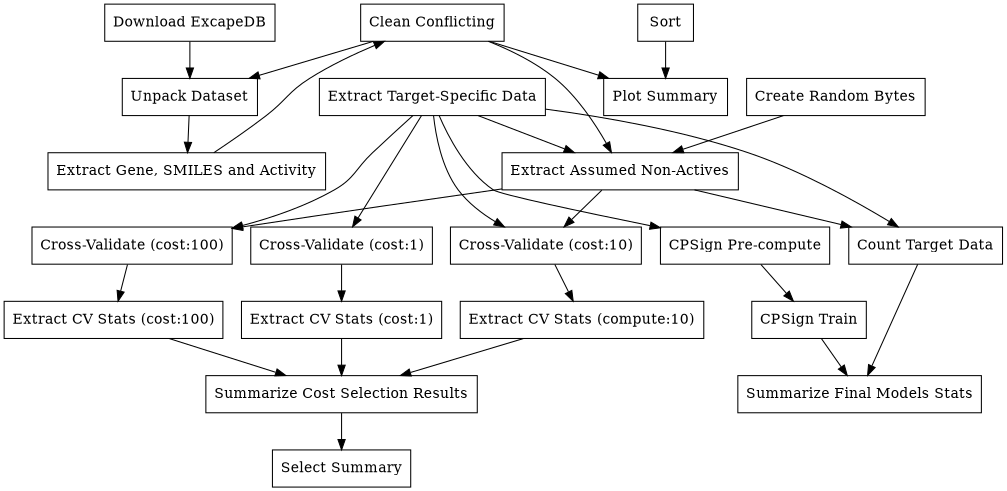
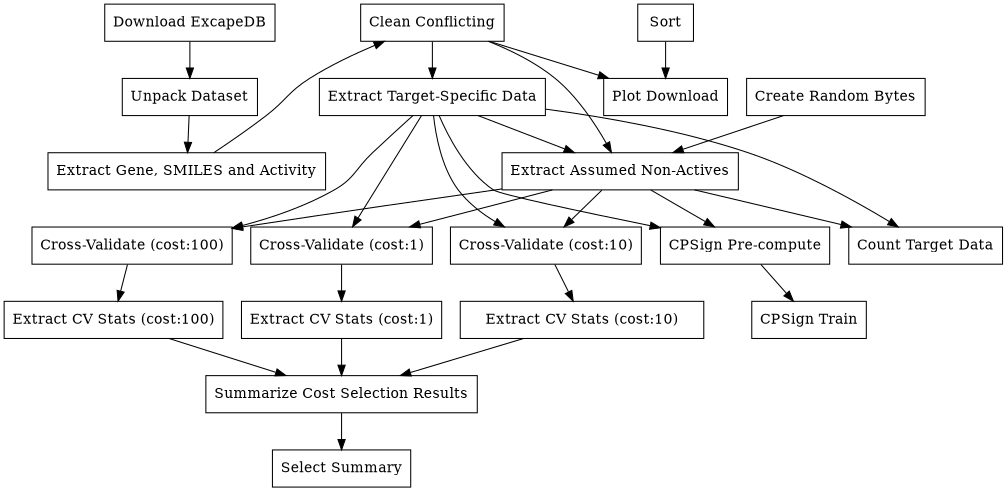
edge "Clean Conflicting" -> "Unpack Dataset": now "Clean Conflicting" -> "Extract Target-Specific Data"
node "Plot Summary": label "Plot Summary" -> "Plot Download"
edge "Extract Assumed Non-Actives" -> "CPSign Pre-compute": added
edge "Extract Assumed Non-Actives" -> "Cross-Validate (cost:1)": added
node "Extract CV Stats (compute:10)": label "Extract CV Stats (compute:10)" -> "Extract CV Stats (cost:10)"
node "Summarize Final Models Stats": removed
